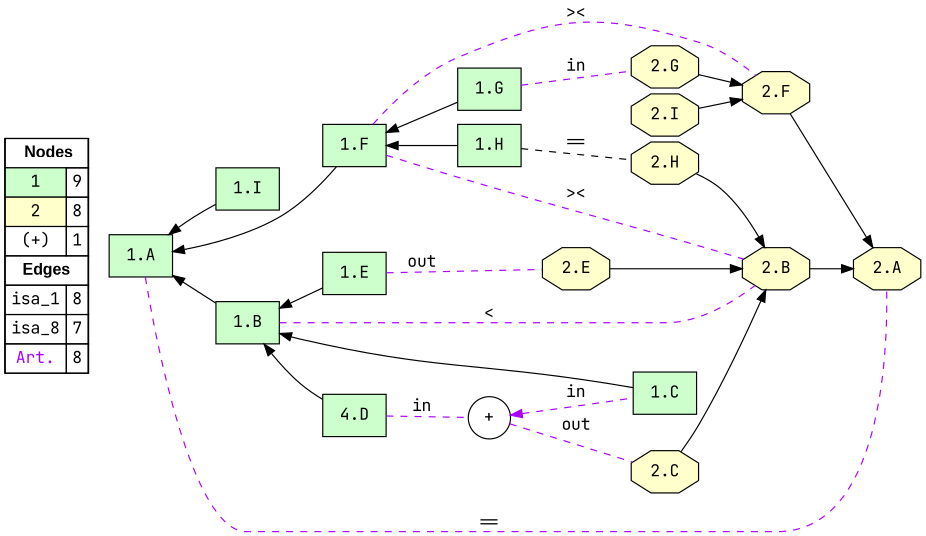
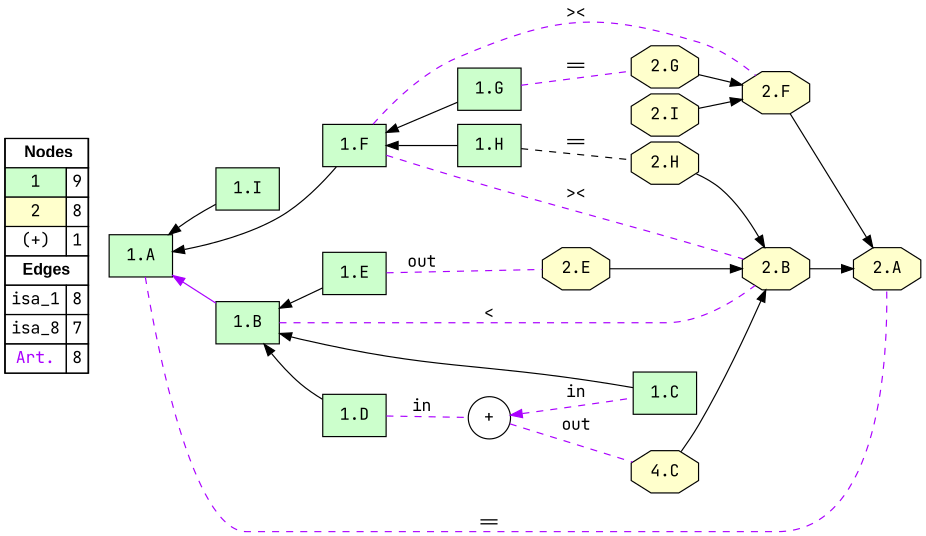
edge "2.G" -- "1.G": label "in" -> "=="
edge "1.B" -> "1.A": color #000000 -> #aa00ff
node "4.D": label "4.D" -> "1.D"
node "2.C": label "2.C" -> "4.C"
